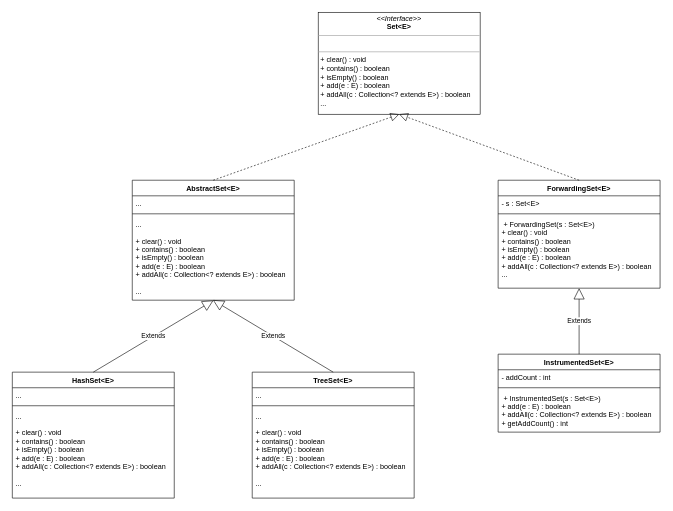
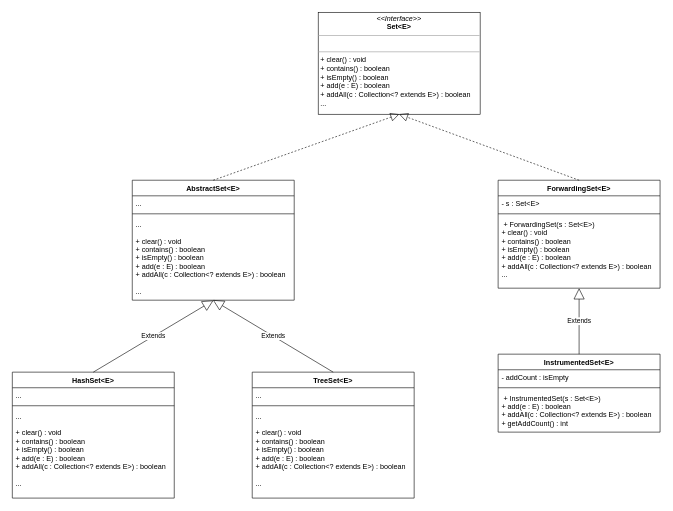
node "- addCount : int": label "- addCount : int" -> "- addCount : isEmpty"
